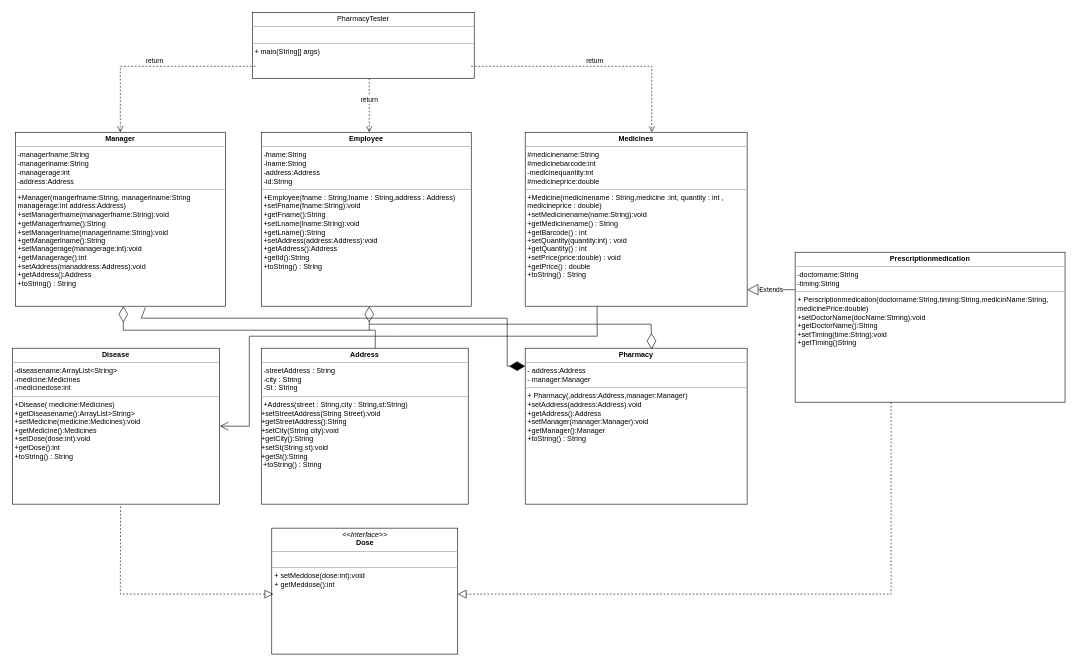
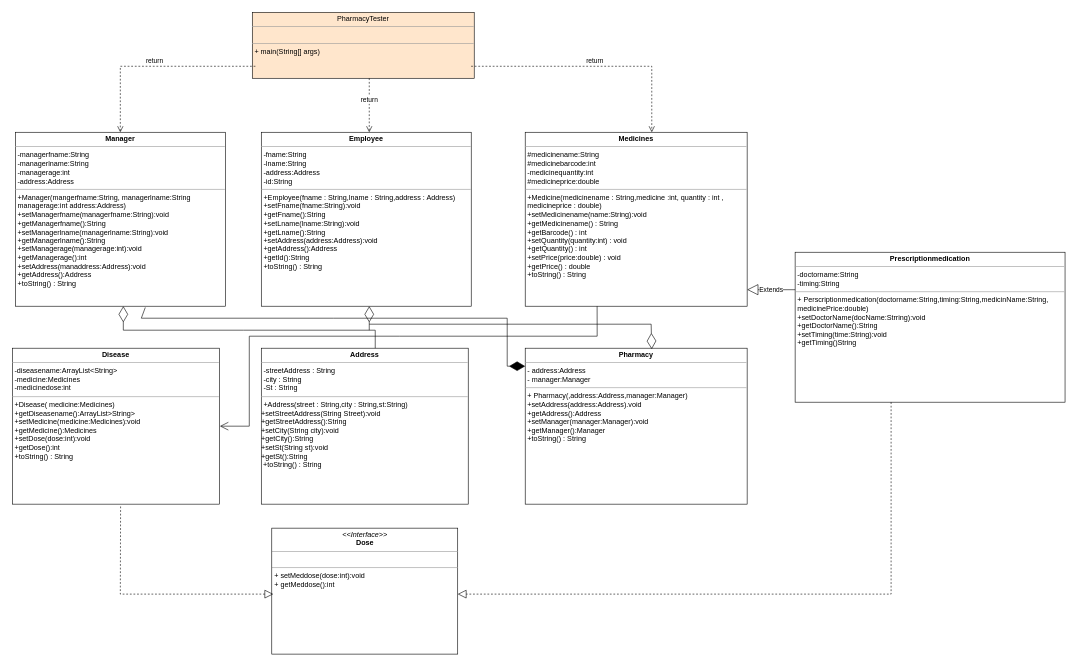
node "PharmacyTester + main(String[] args)": fillcolor #ffffff -> #ffe6cc
